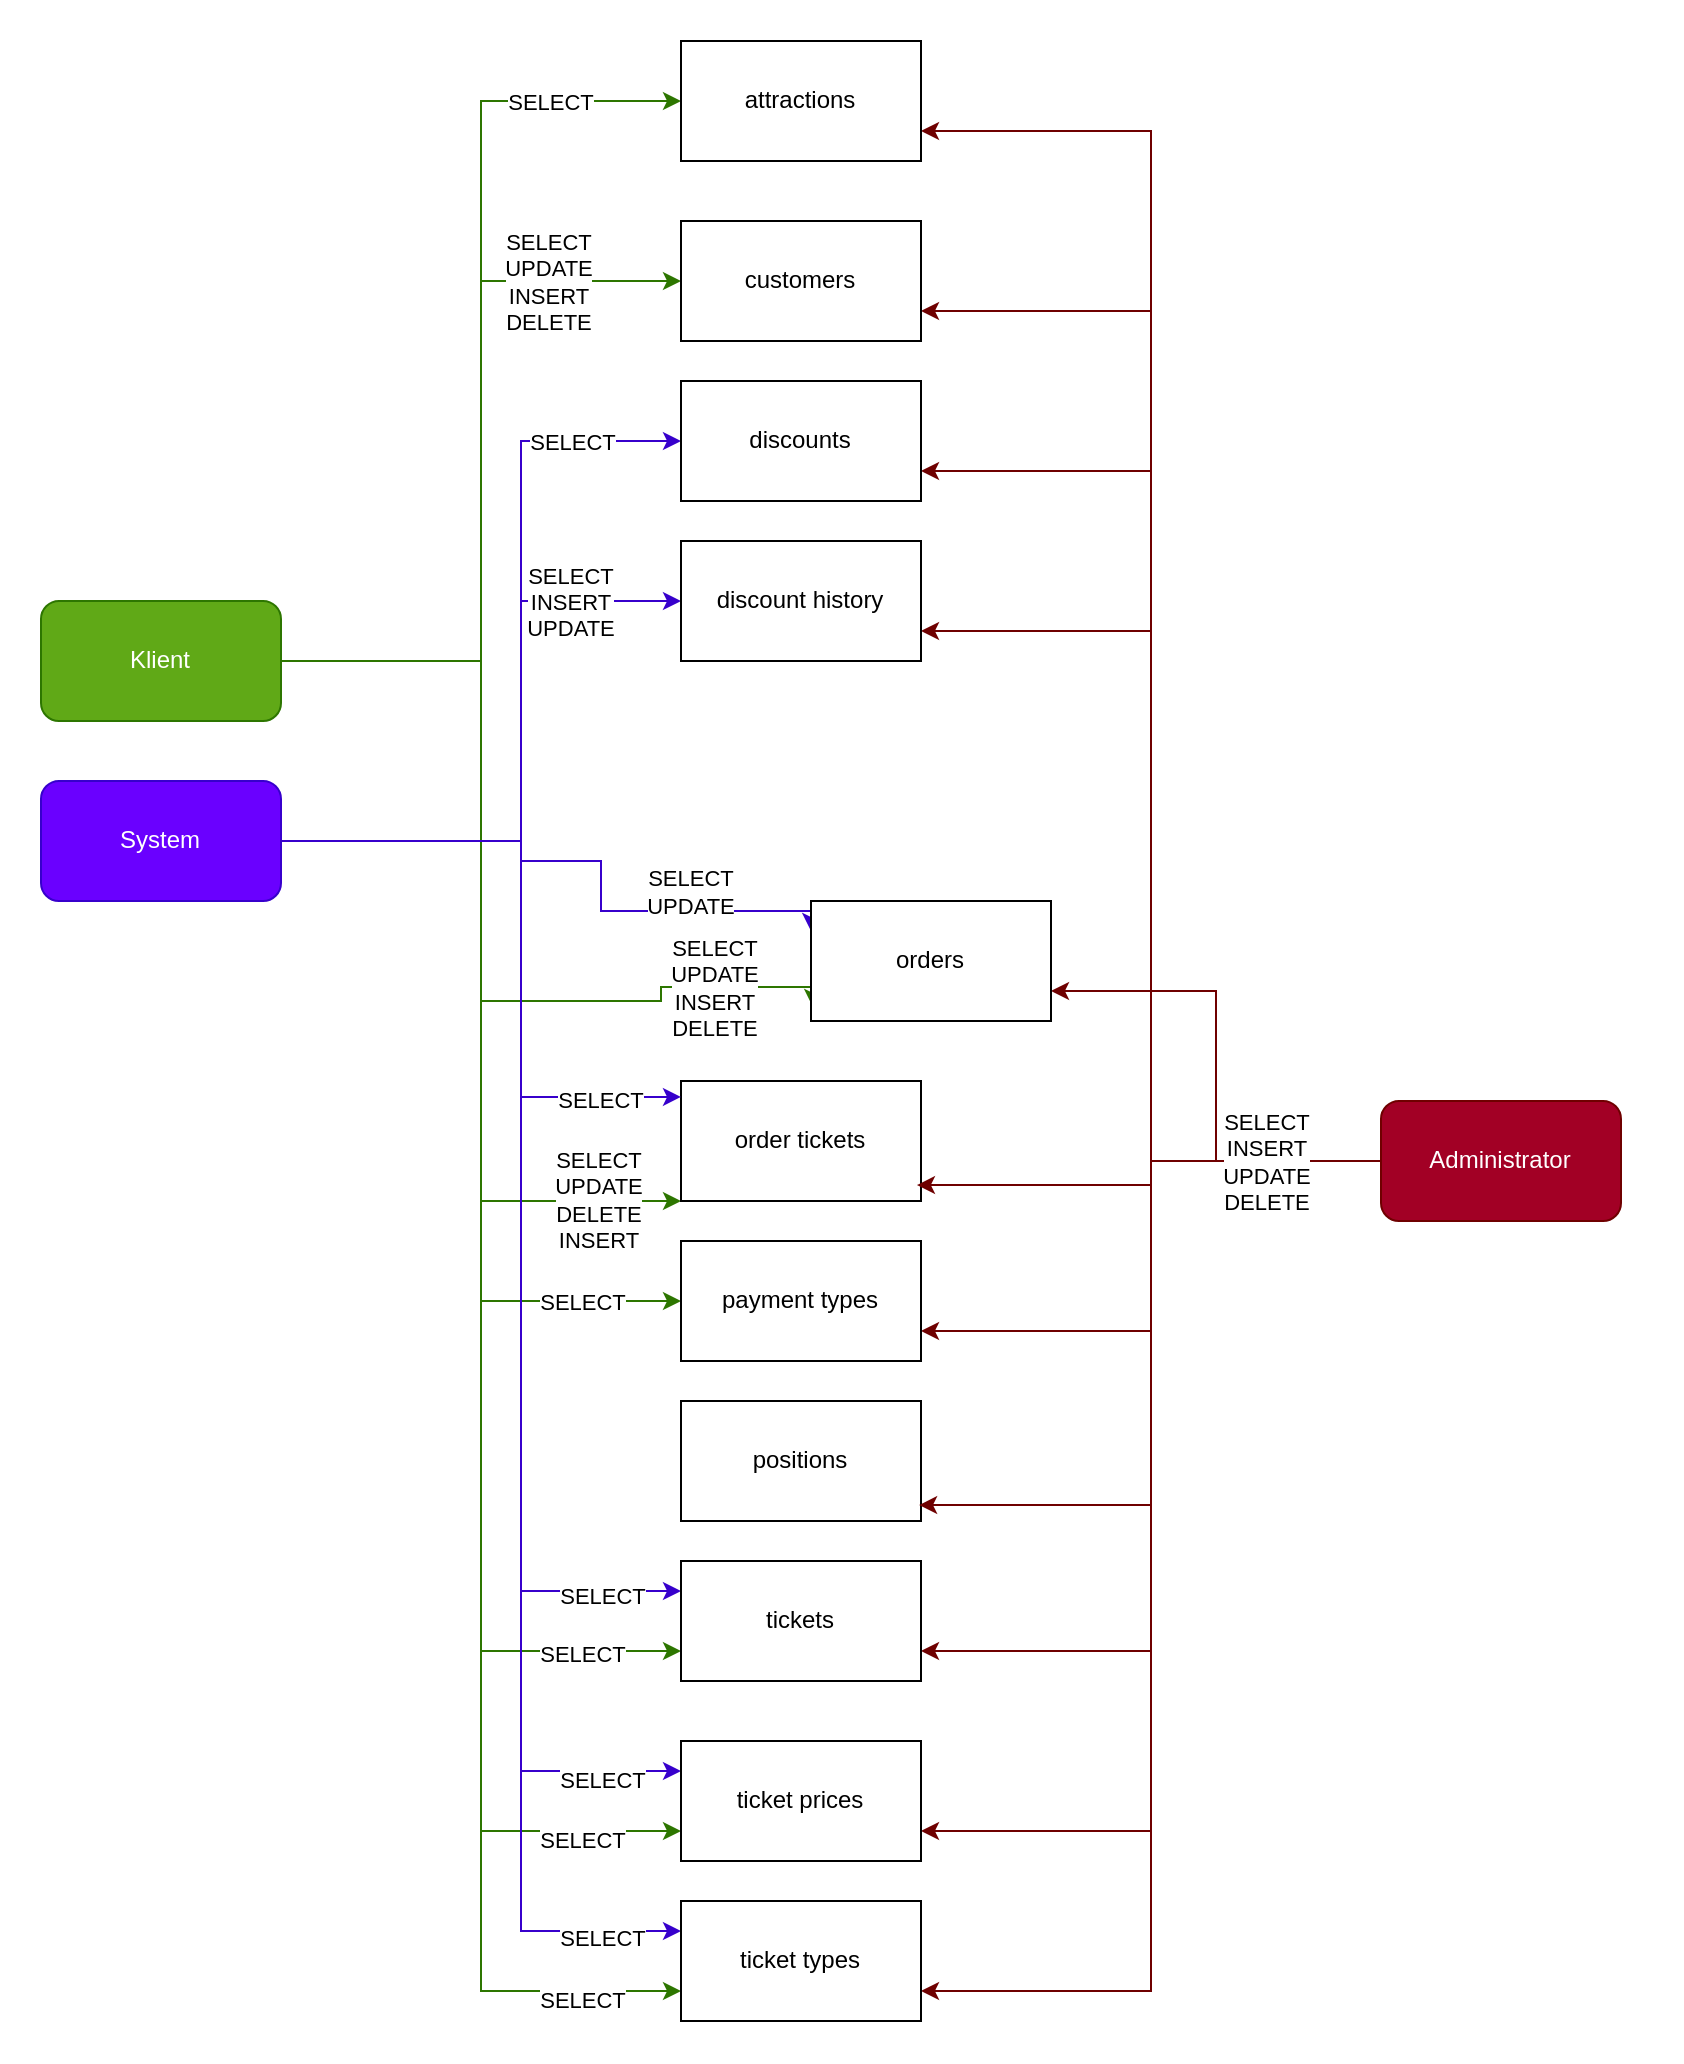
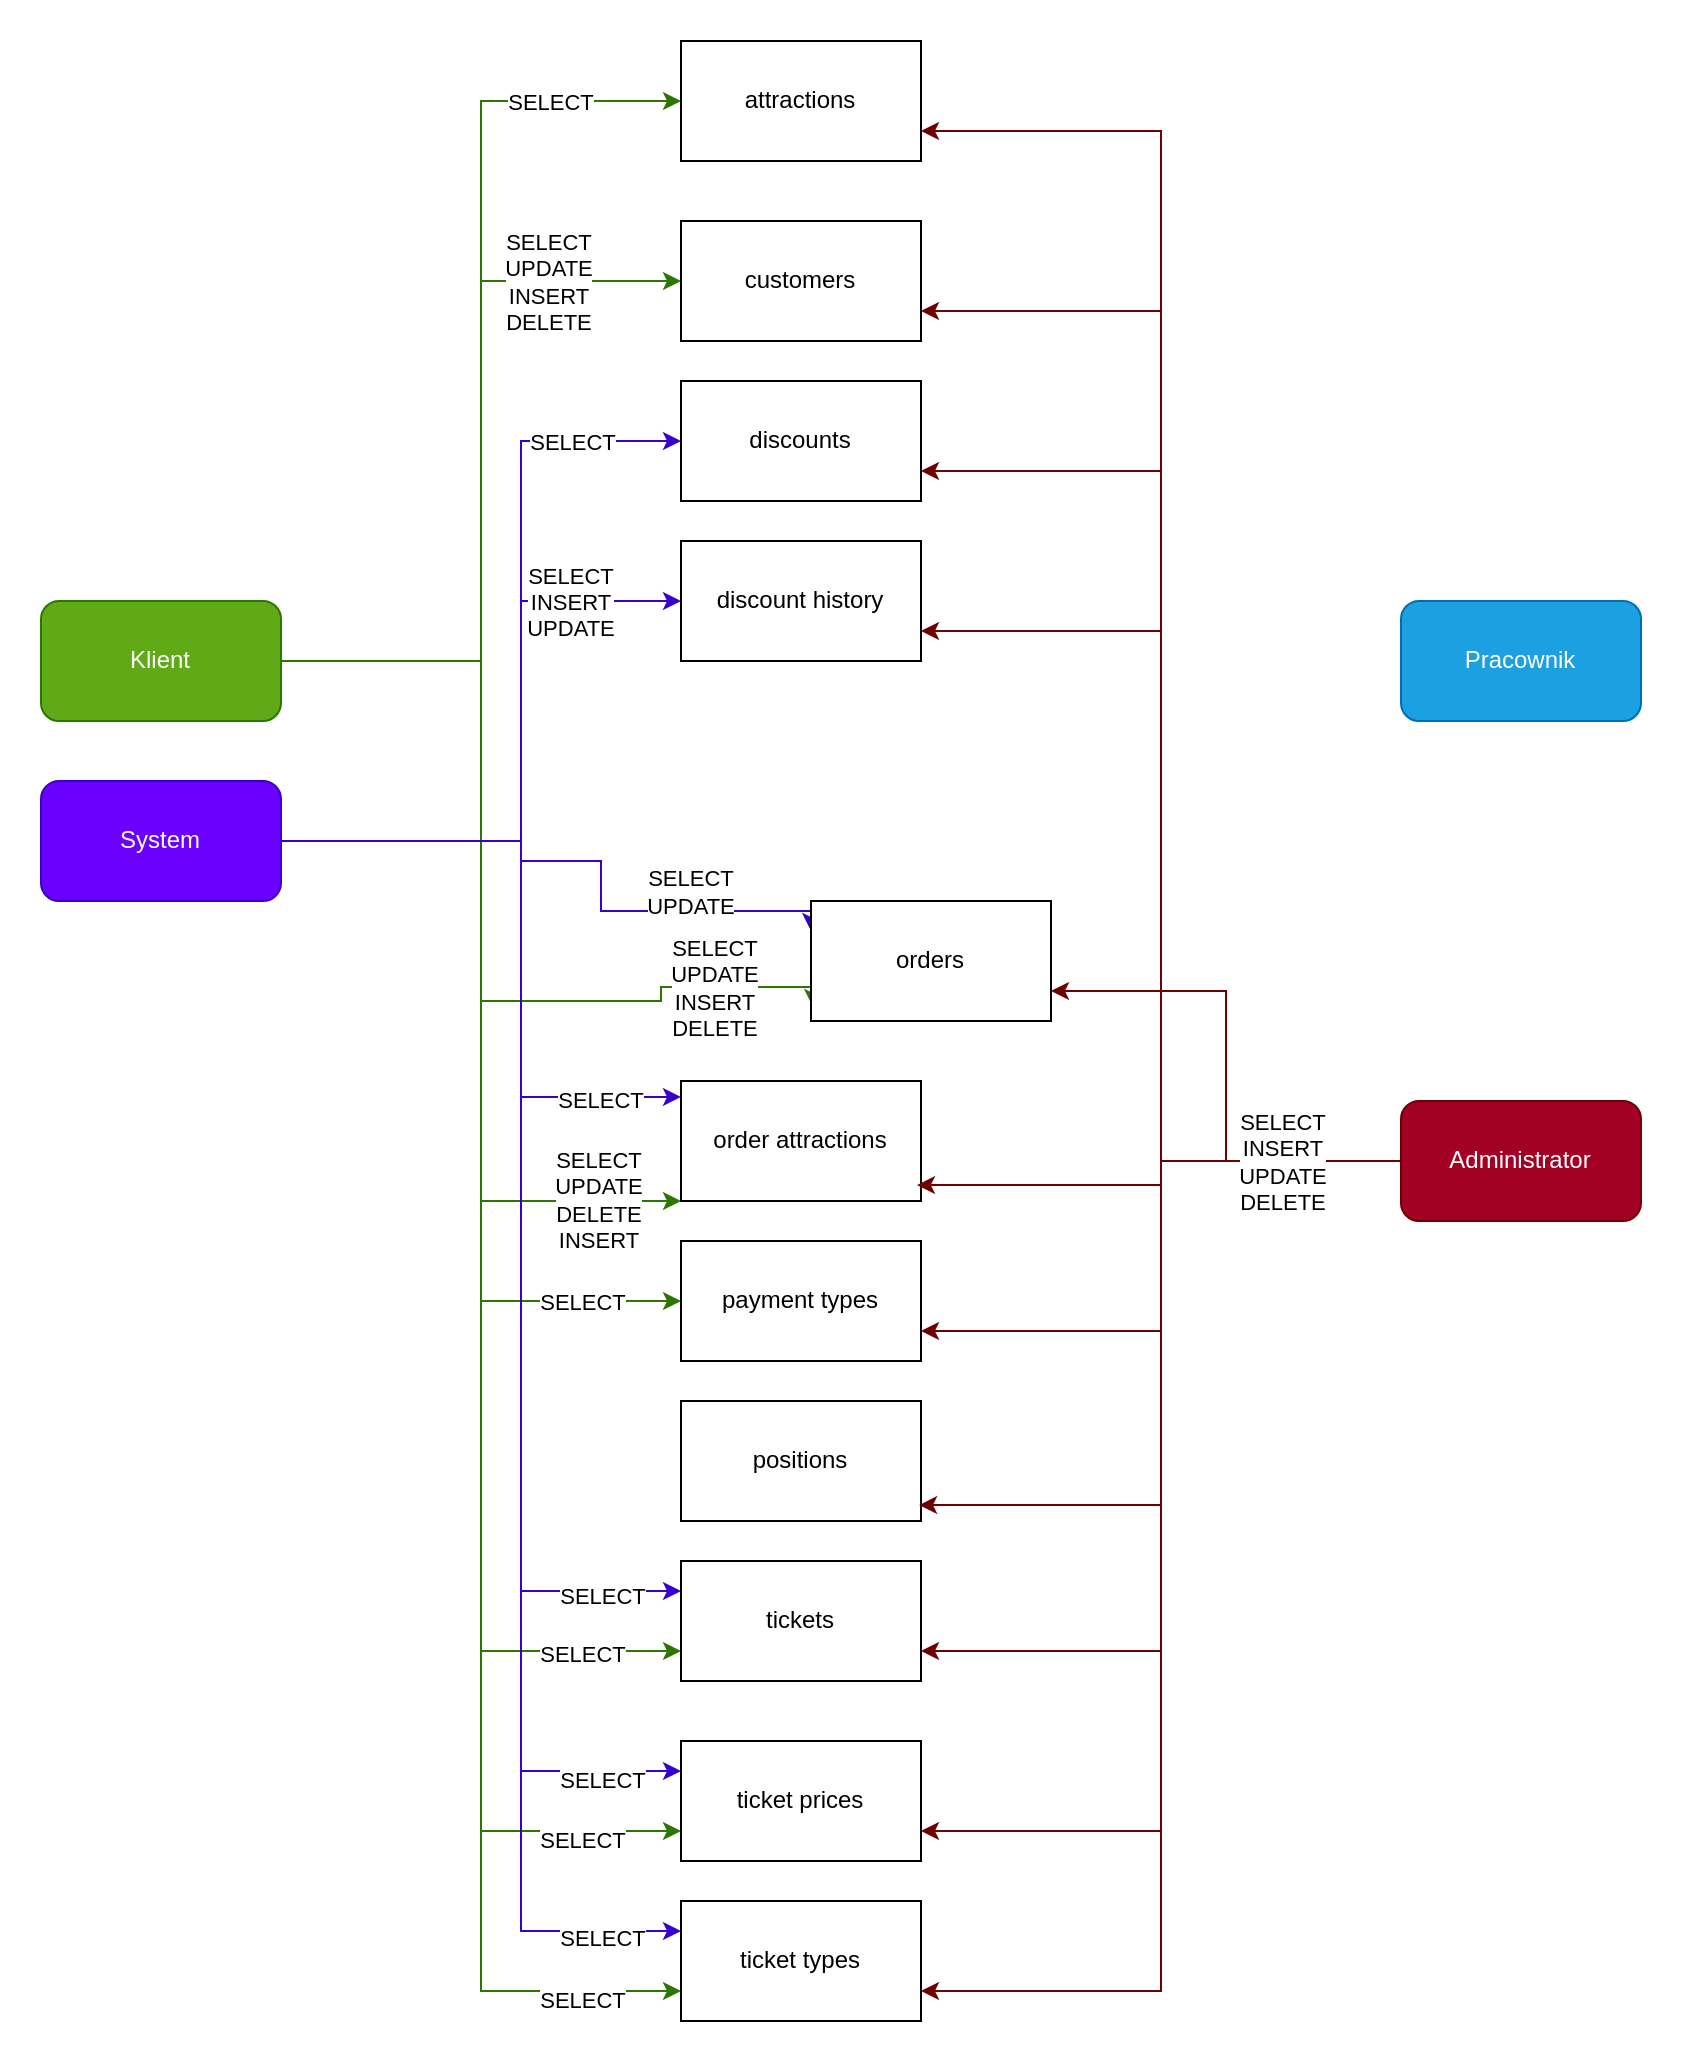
node "Pracownik": added
node "order tickets": label "order tickets" -> "order attractions"
node "Administrator": moved (1501, 1161) -> (1521, 1161)
